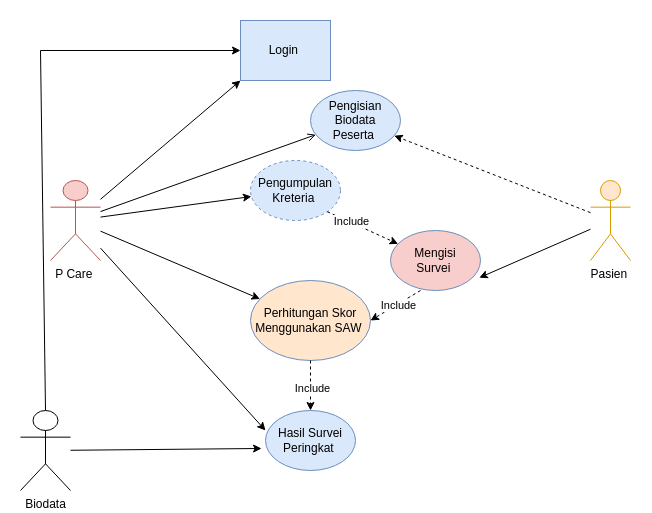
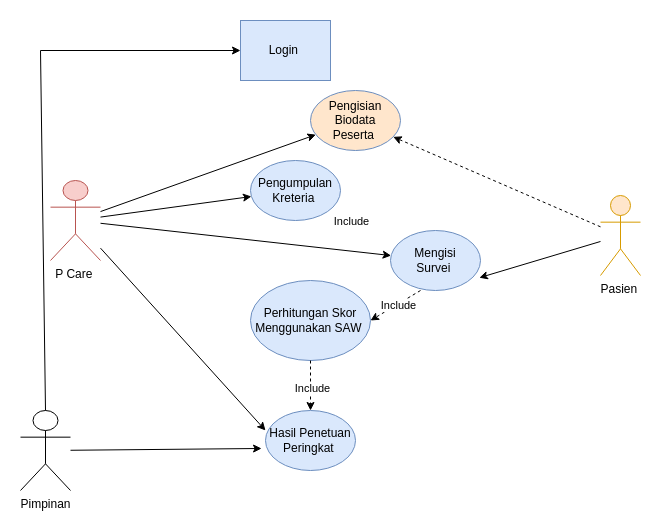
node "Pengisian Biodata Peserta": fillcolor #dae8fc -> #ffe6cc
edge "P Care" -> "Pengisian Biodata Peserta": arrowhead open -> classic
edge "P Care" -> "Login": now "P Care" -> "Mengisi Survei"
node "Pengumpulan Kreteria": style dashed -> solid
node "Pasien": moved (611, 221) -> (621, 236)
edge "Pengumpulan Kreteria" -> "Mengisi Survei": removed
node "Mengisi Survei": fillcolor #f8cecc -> #dae8fc
edge "P Care" -> "Perhitungan Skor Menggunakan SAW": removed
node "Perhitungan Skor Menggunakan SAW": fillcolor #ffe6cc -> #dae8fc
node "Hasil Survei Peringkat": label "Hasil Survei Peringkat" -> "Hasil Penetuan Peringkat"
node "Biodata": label "Biodata" -> "Pimpinan"
